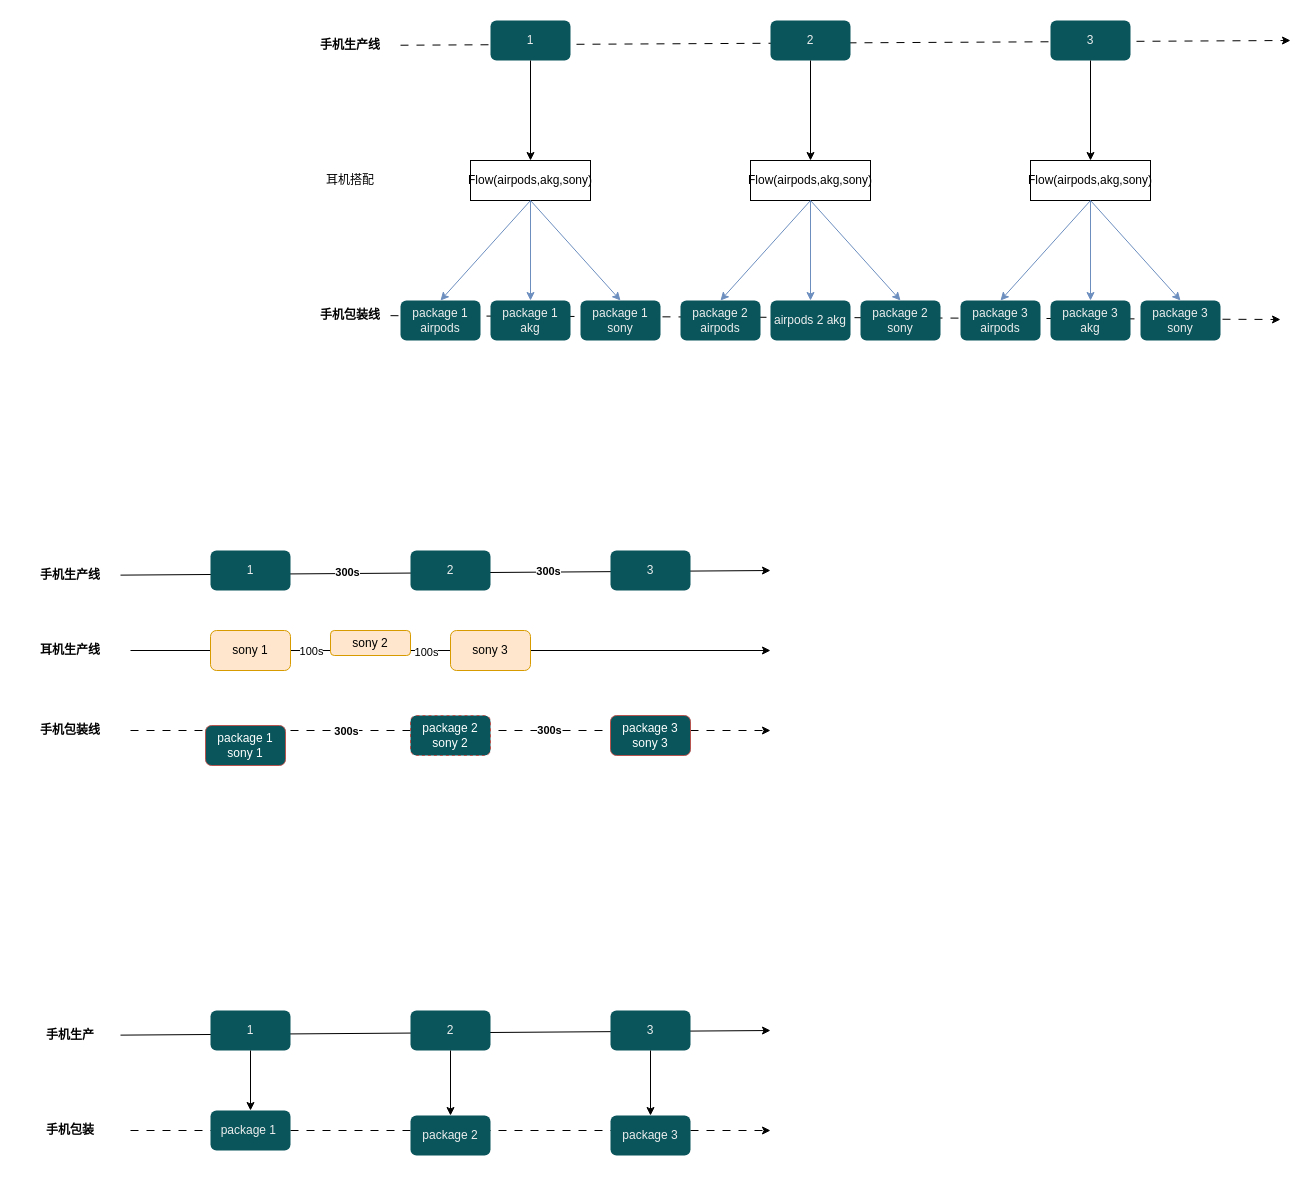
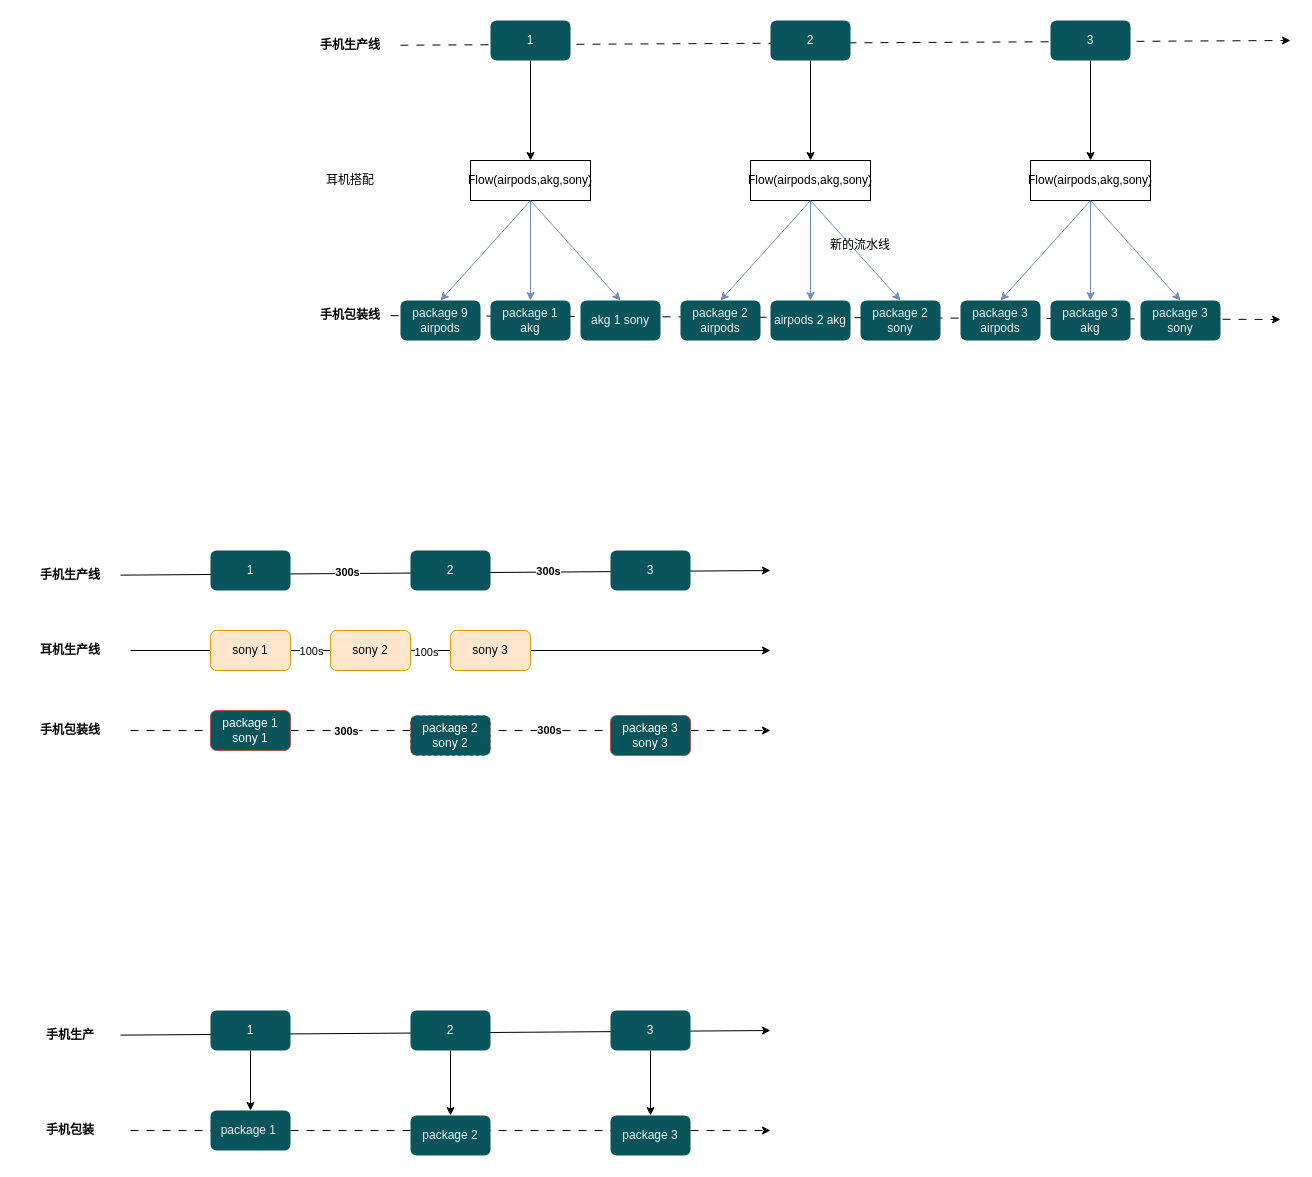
node "新的流水线": added
node "package 1 airpods": label "package 1 airpods" -> "package 9 airpods"
node "package 1 sony": label "package 1 sony" -> "akg 1 sony"
node "sony 2": size 80x25 -> 80x40
node "package 1 sony 1": moved (246, 746) -> (251, 731)
